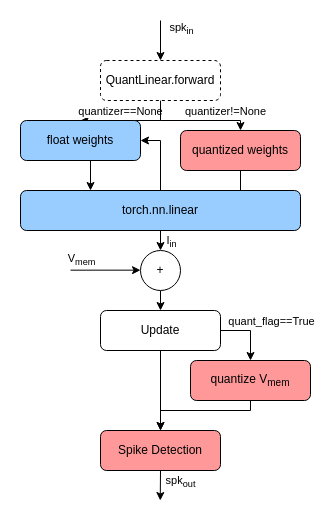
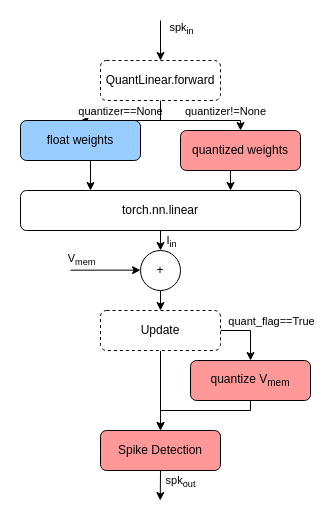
edge "quantized weights" -> "float weights": now "quantized weights" -> "torch.nn.linear"
node "torch.nn.linear": fillcolor #99ccff -> #ffffff
node "Update": style solid -> dashed
